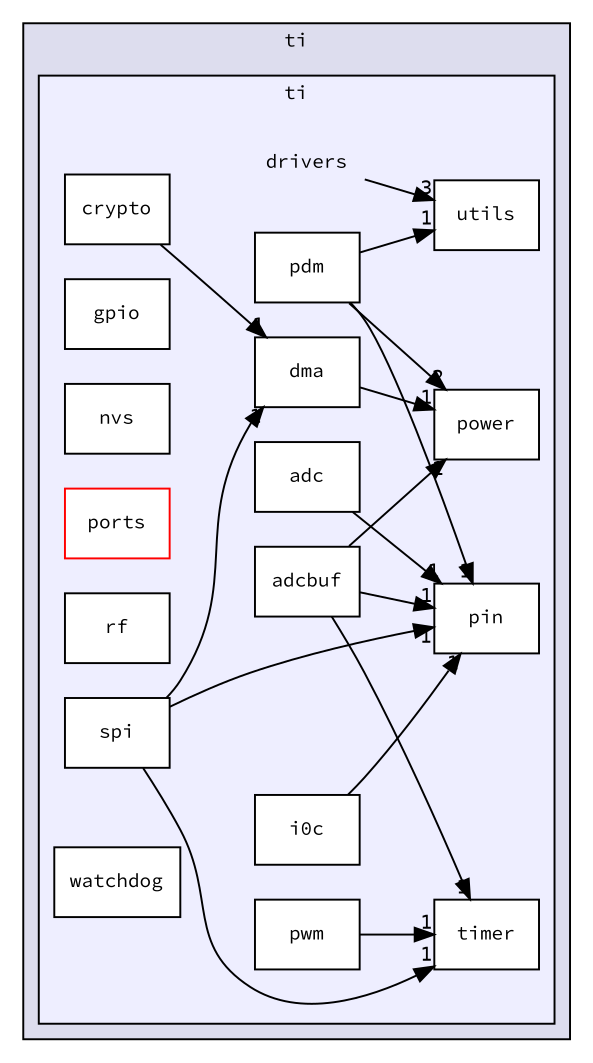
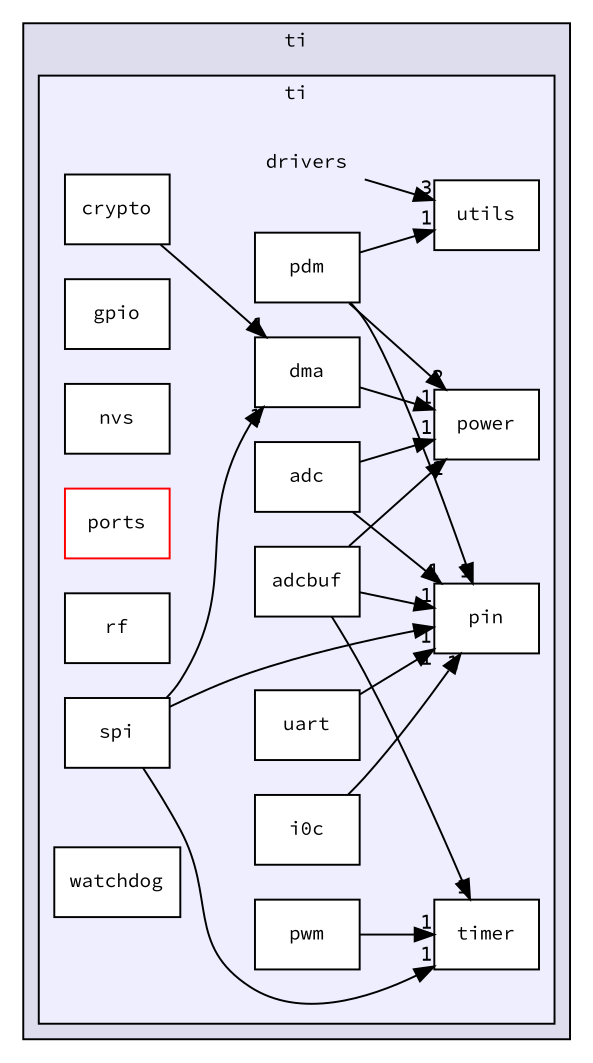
edge "adc" -> "power": added
node "uart": added
